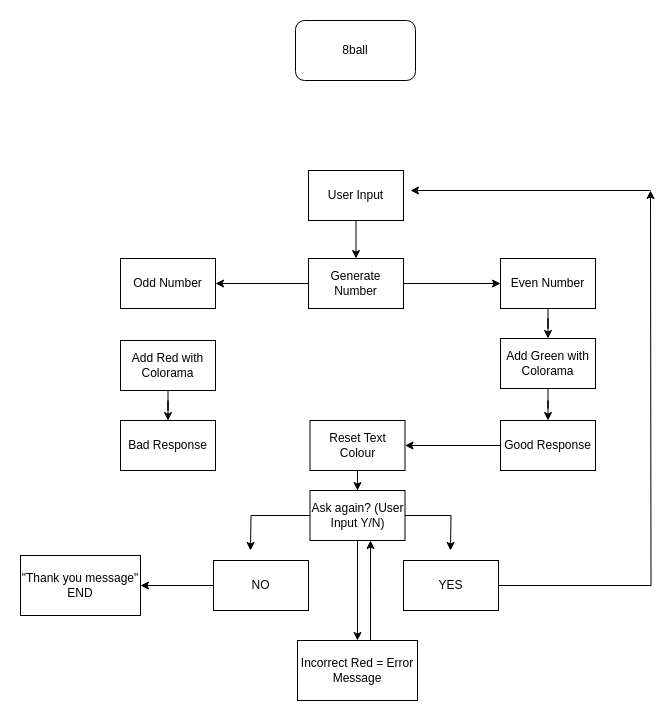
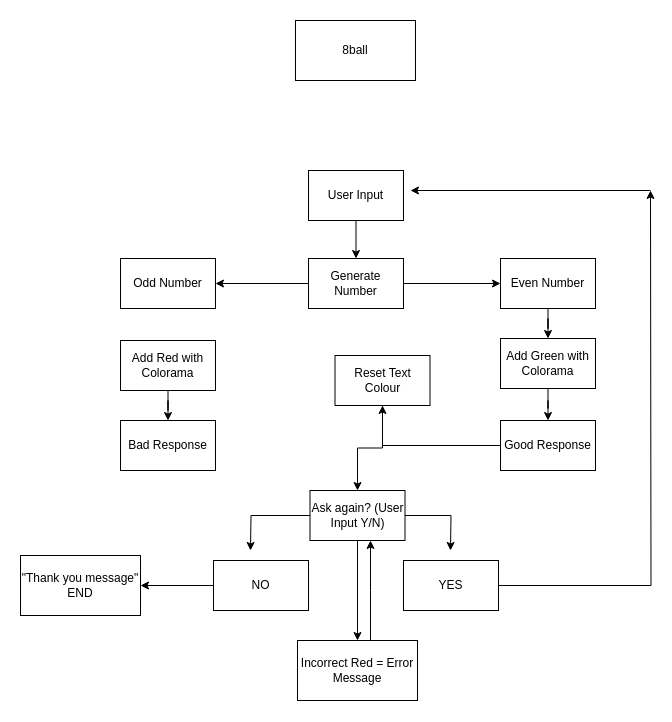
node "8ball": shape rounded rectangle -> rectangle
node "Reset Text Colour": moved (358, 446) -> (383, 381)
